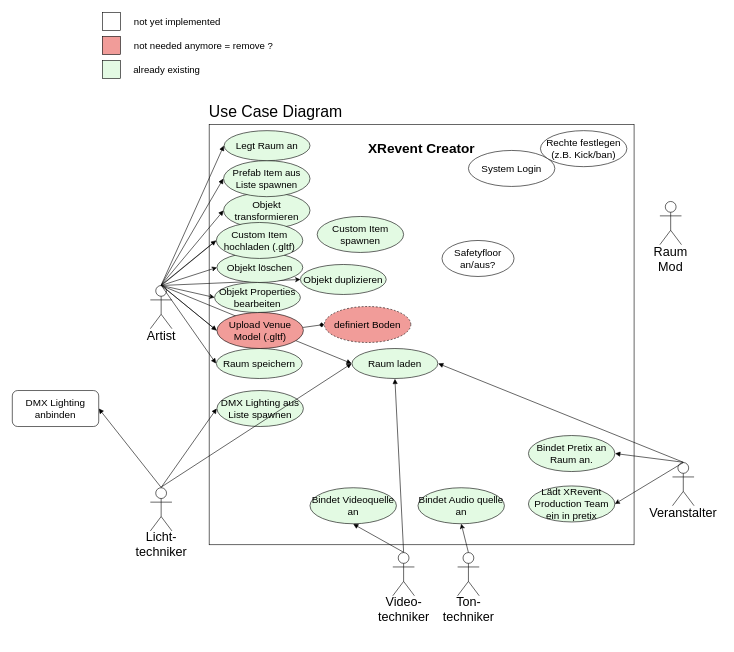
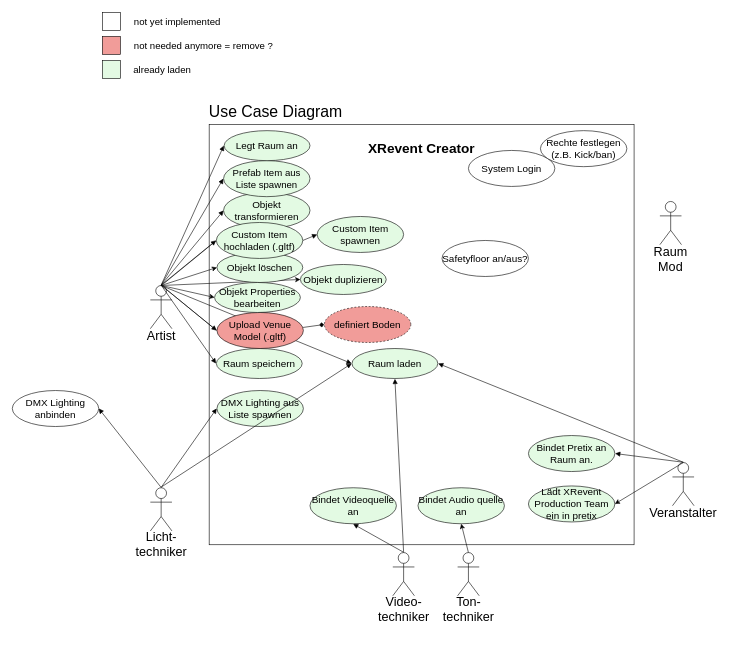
node "already existing": label "already existing" -> "already laden"
edge "Custom Item hochladen (.gltf)" -> "Custom Item spawnen": added
node "Safetyfloor an/aus?": size 72x36 -> 86x36
node "DMX Lighting anbinden": shape rounded rectangle -> ellipse
